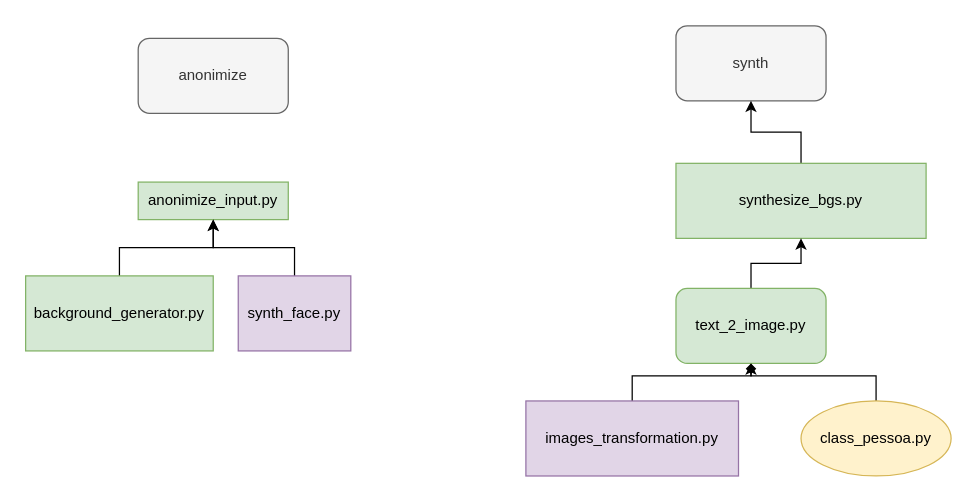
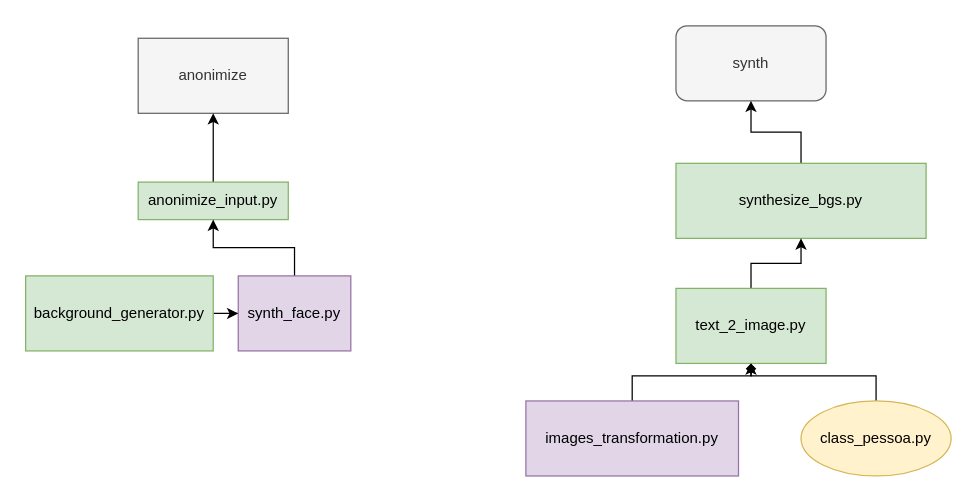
node "anonimize": shape rounded rectangle -> rectangle
edge "anonimize_input.py" -> "anonimize": added
edge "background_generator.py" -> "anonimize_input.py": now "background_generator.py" -> "synth_face.py"
node "text_2_image.py": shape rounded rectangle -> rectangle
